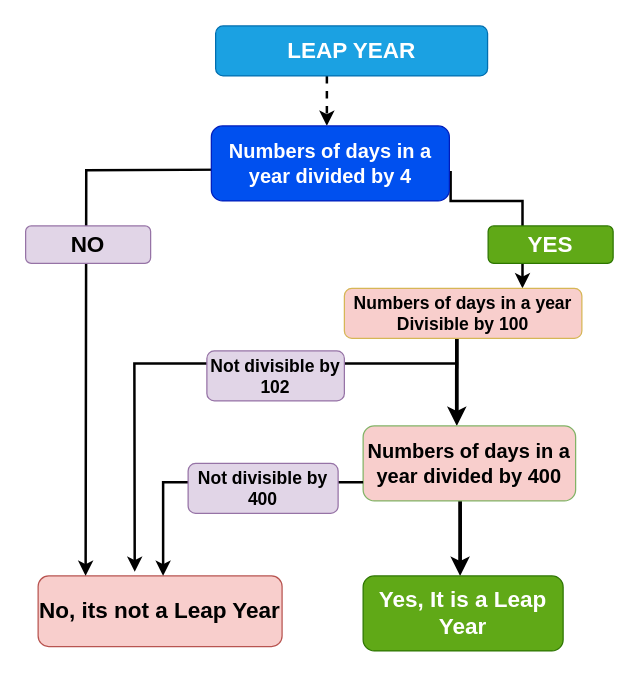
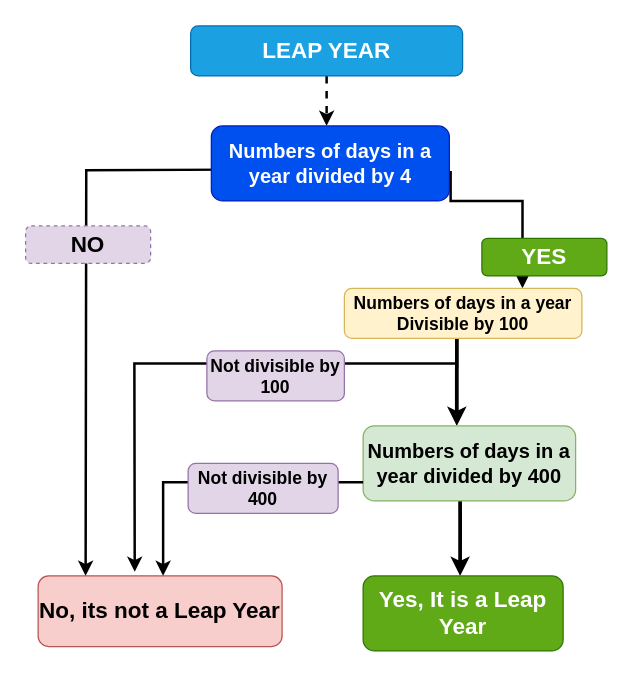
node "LEAP YEAR": moved (352, 51) -> (327, 51)
node "NO": style solid -> dashed
node "YES": moved (551, 244) -> (544, 257)
node "Numbers of days in a year Divisible by 100": fillcolor #f8cecc -> #fff2cc
node "Not divisible by 102": label "Not divisible by 102" -> "Not divisible by 100"
node "Numbers of days in a year divided by 400": fillcolor #f8cecc -> #d5e8d4
